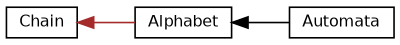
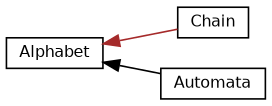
edge "Alphabet" -> "Chain": reversed
